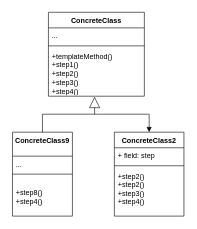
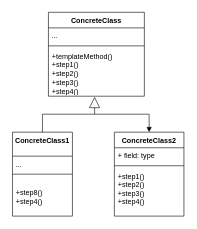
node "ConcreteClass9": label "ConcreteClass9" -> "ConcreteClass1"
node "+ field: step": label "+ field: step" -> "+ field: type"
node "+step2() +step2() +step3() +step4()": label "+step2() +step2() +step3() +step4()" -> "+step1() +step2() +step3() +step4()"
